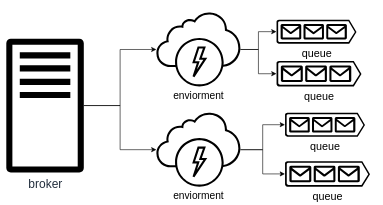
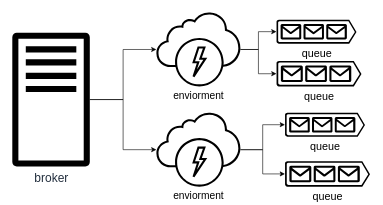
node "broker": moved (45, 105) -> (51, 99)
